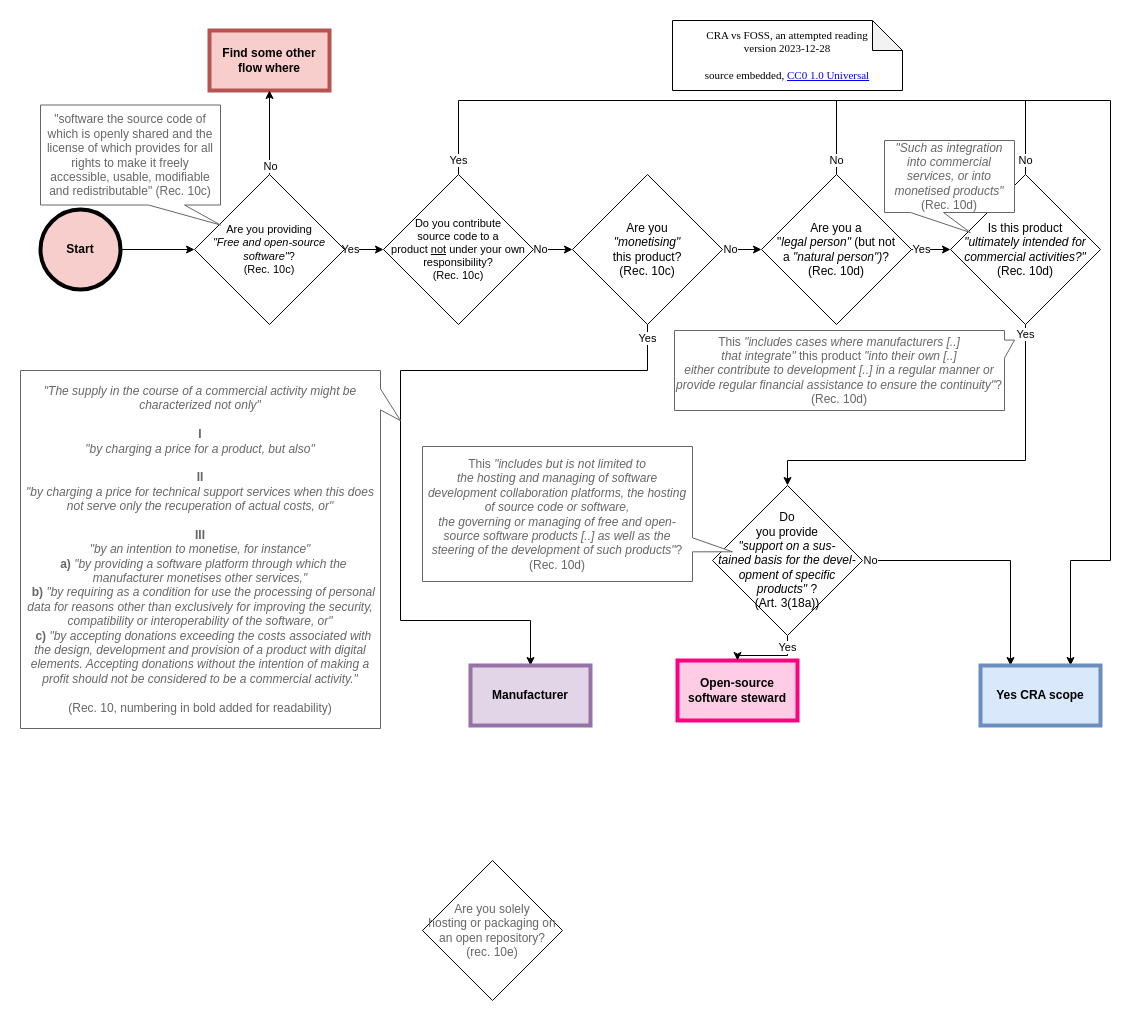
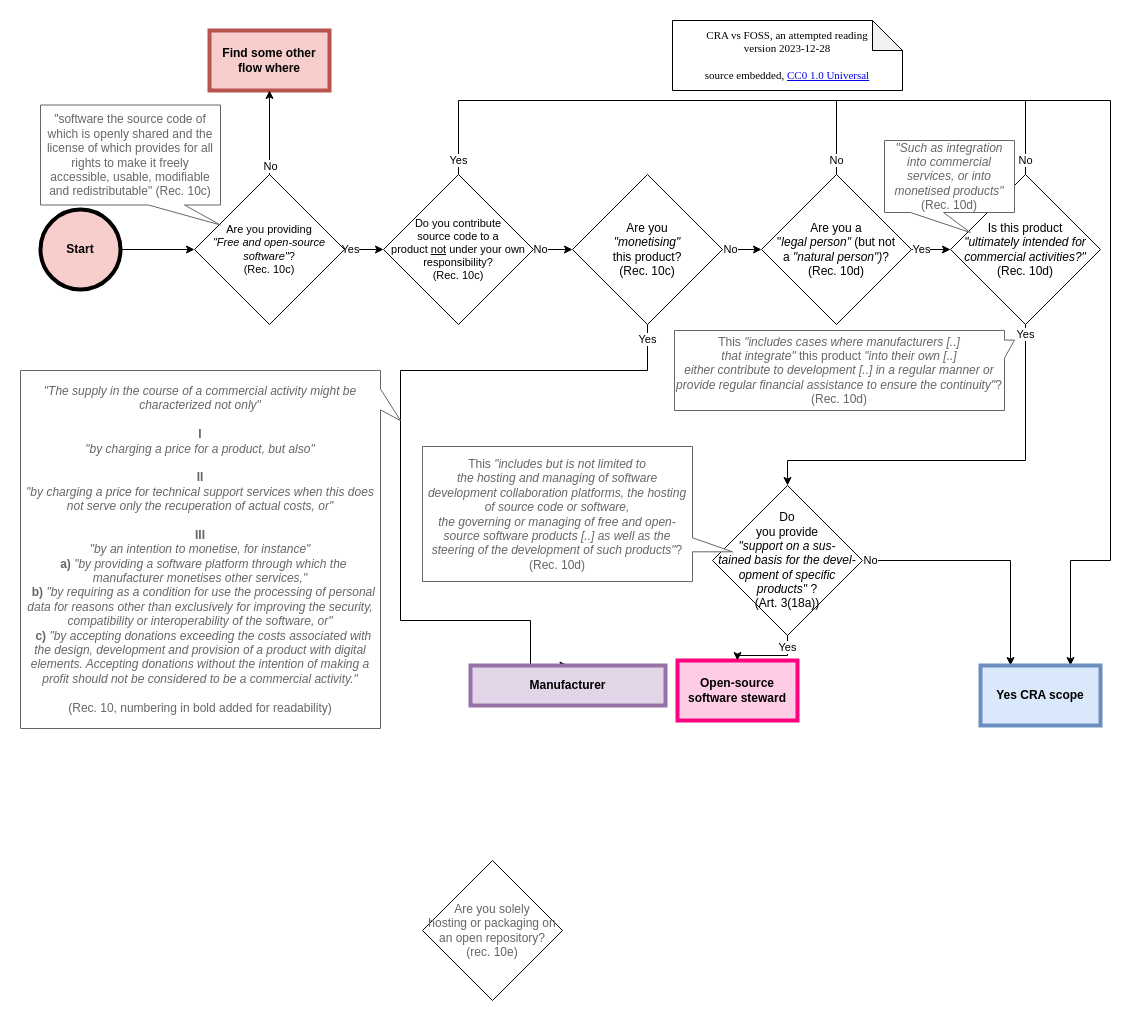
node "Manufacturer": size 120x60 -> 195x40
